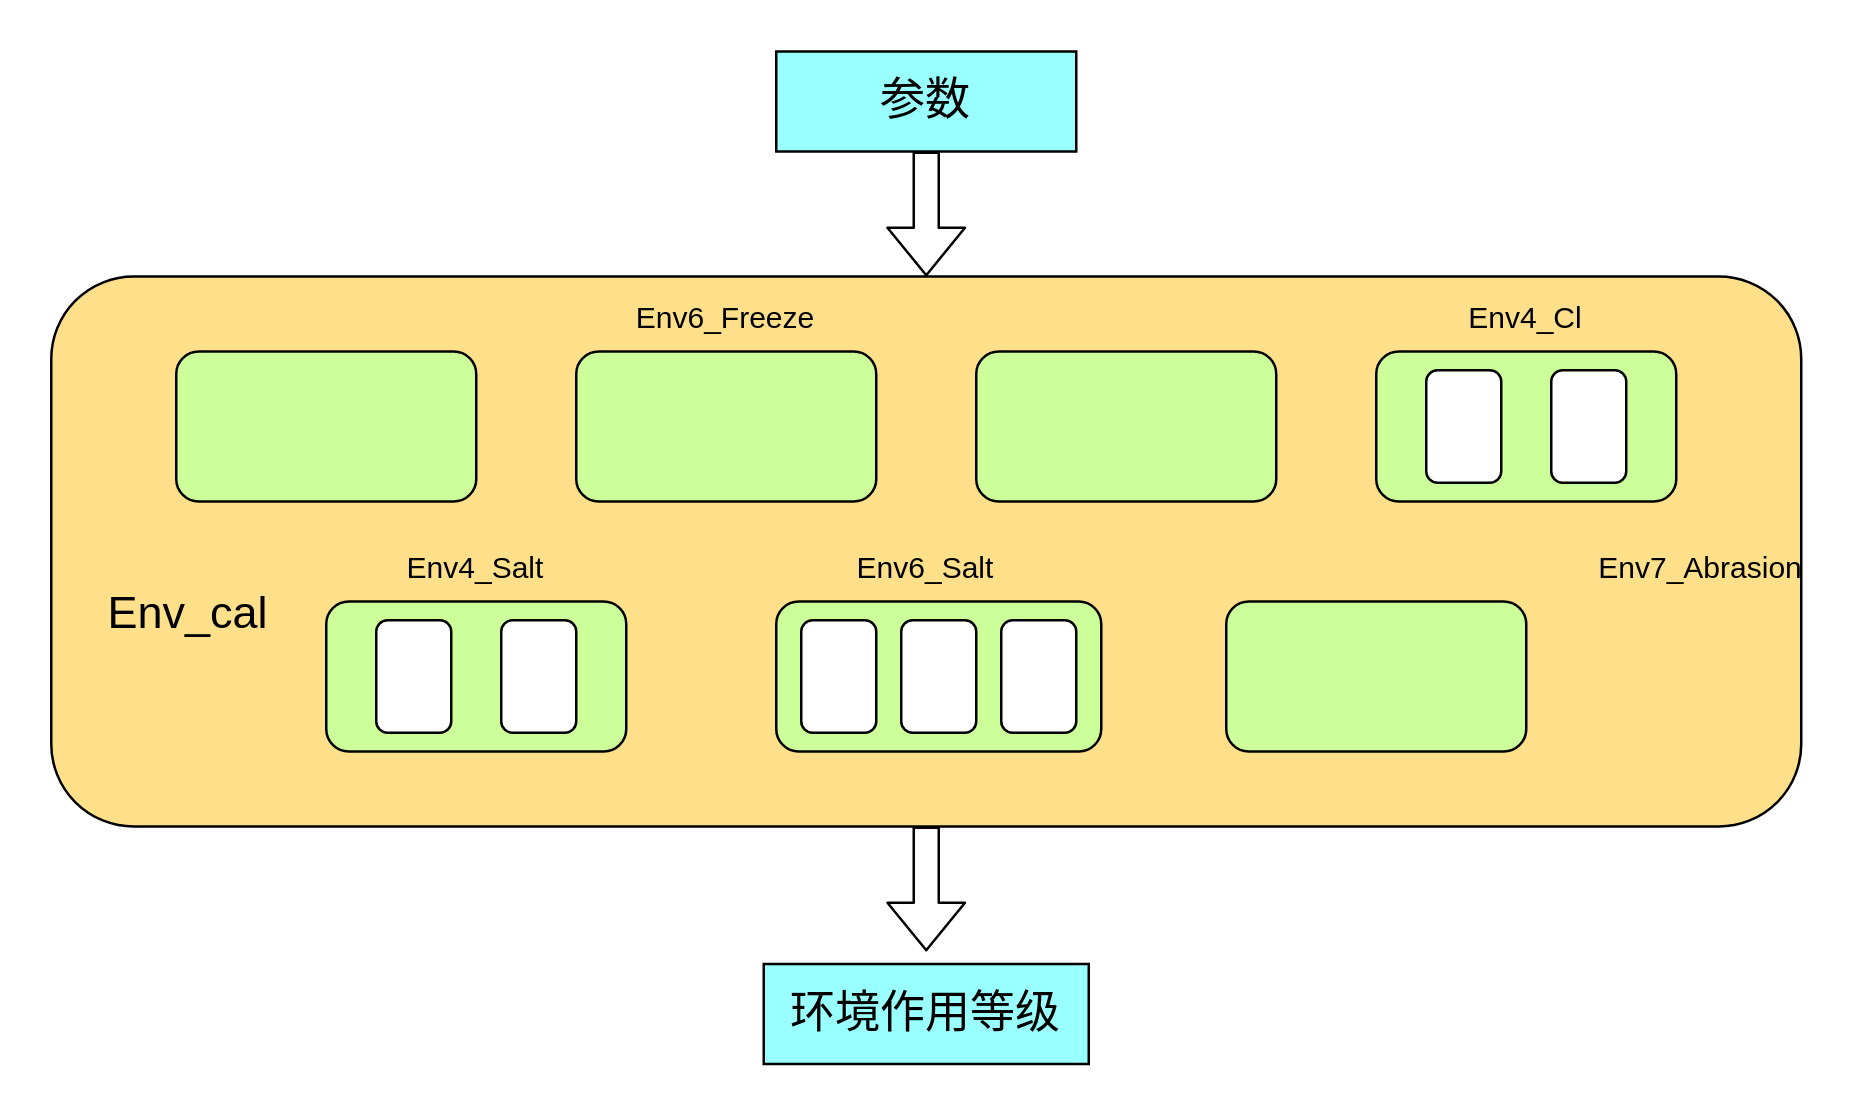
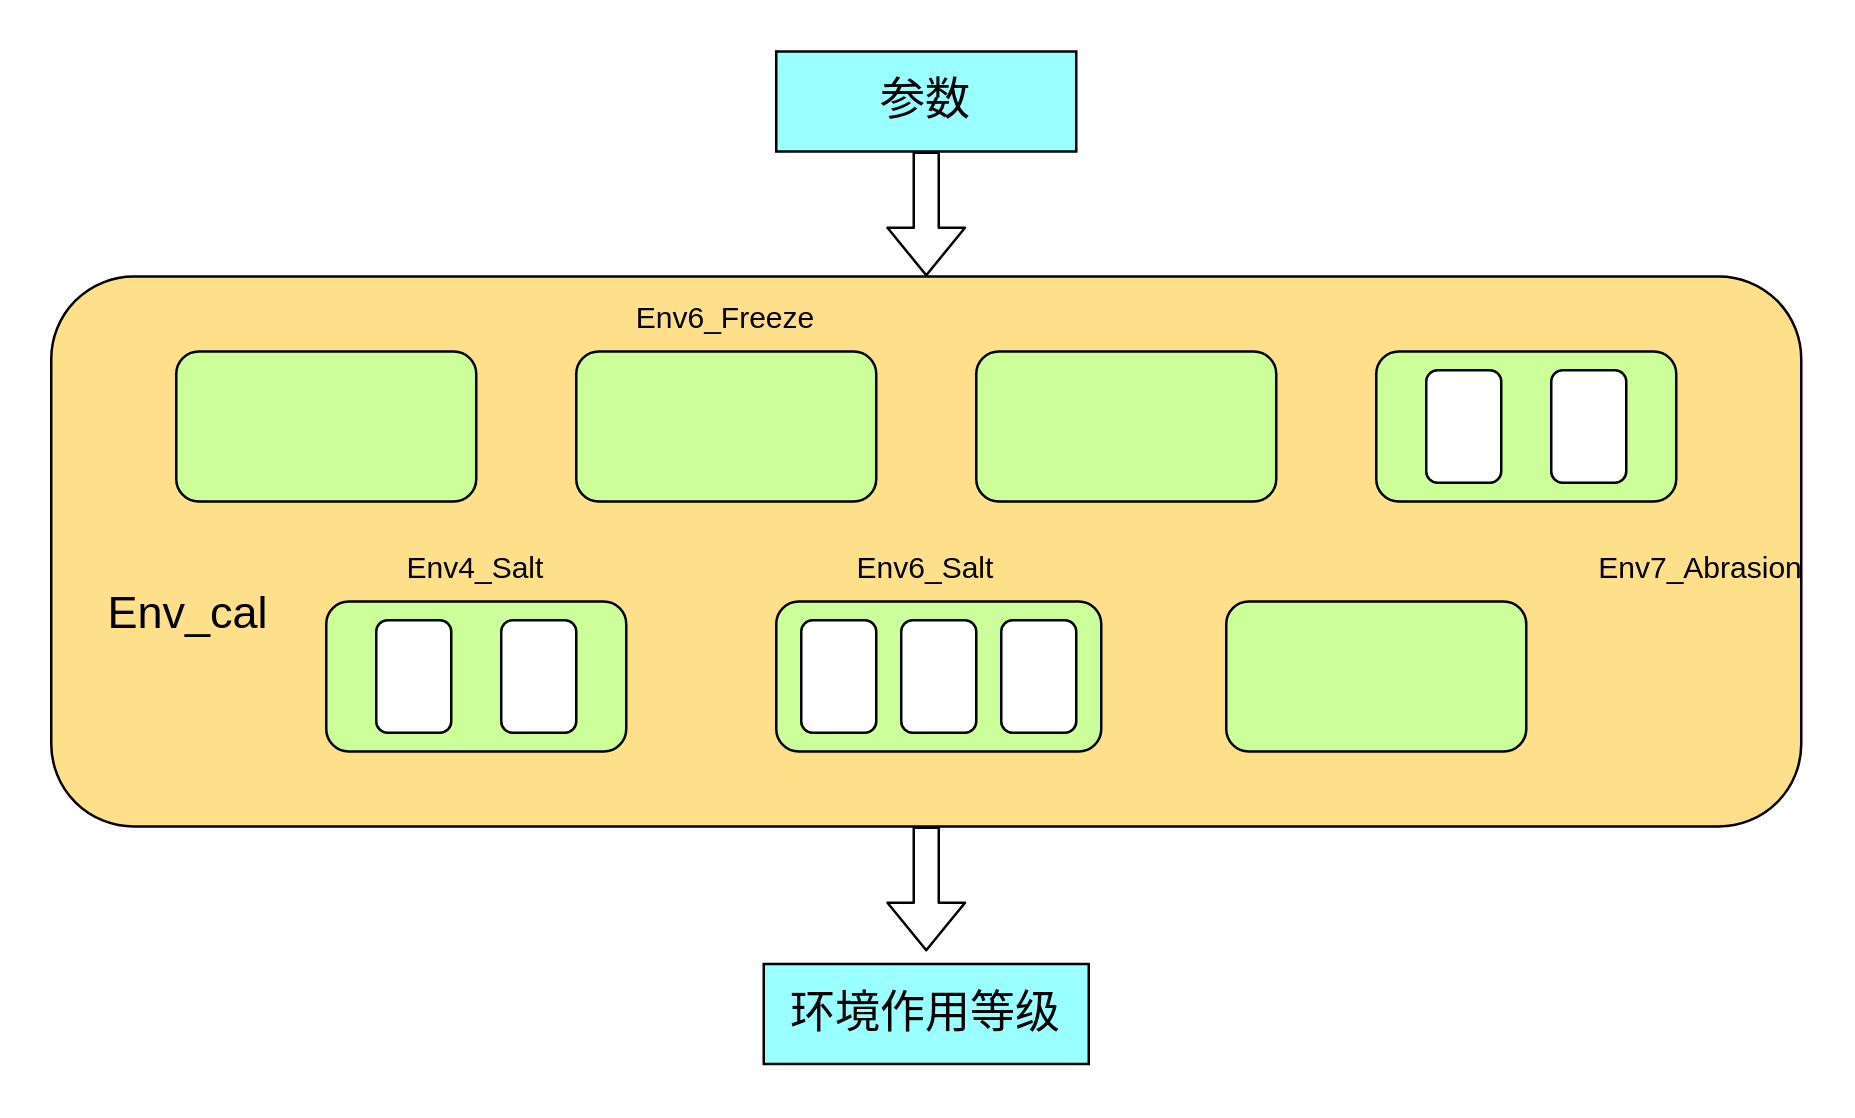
node "Env4_Cl": removed
